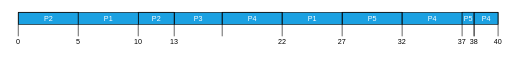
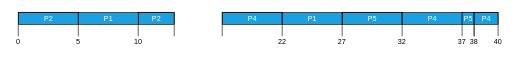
node "P3": removed
node "13": removed
